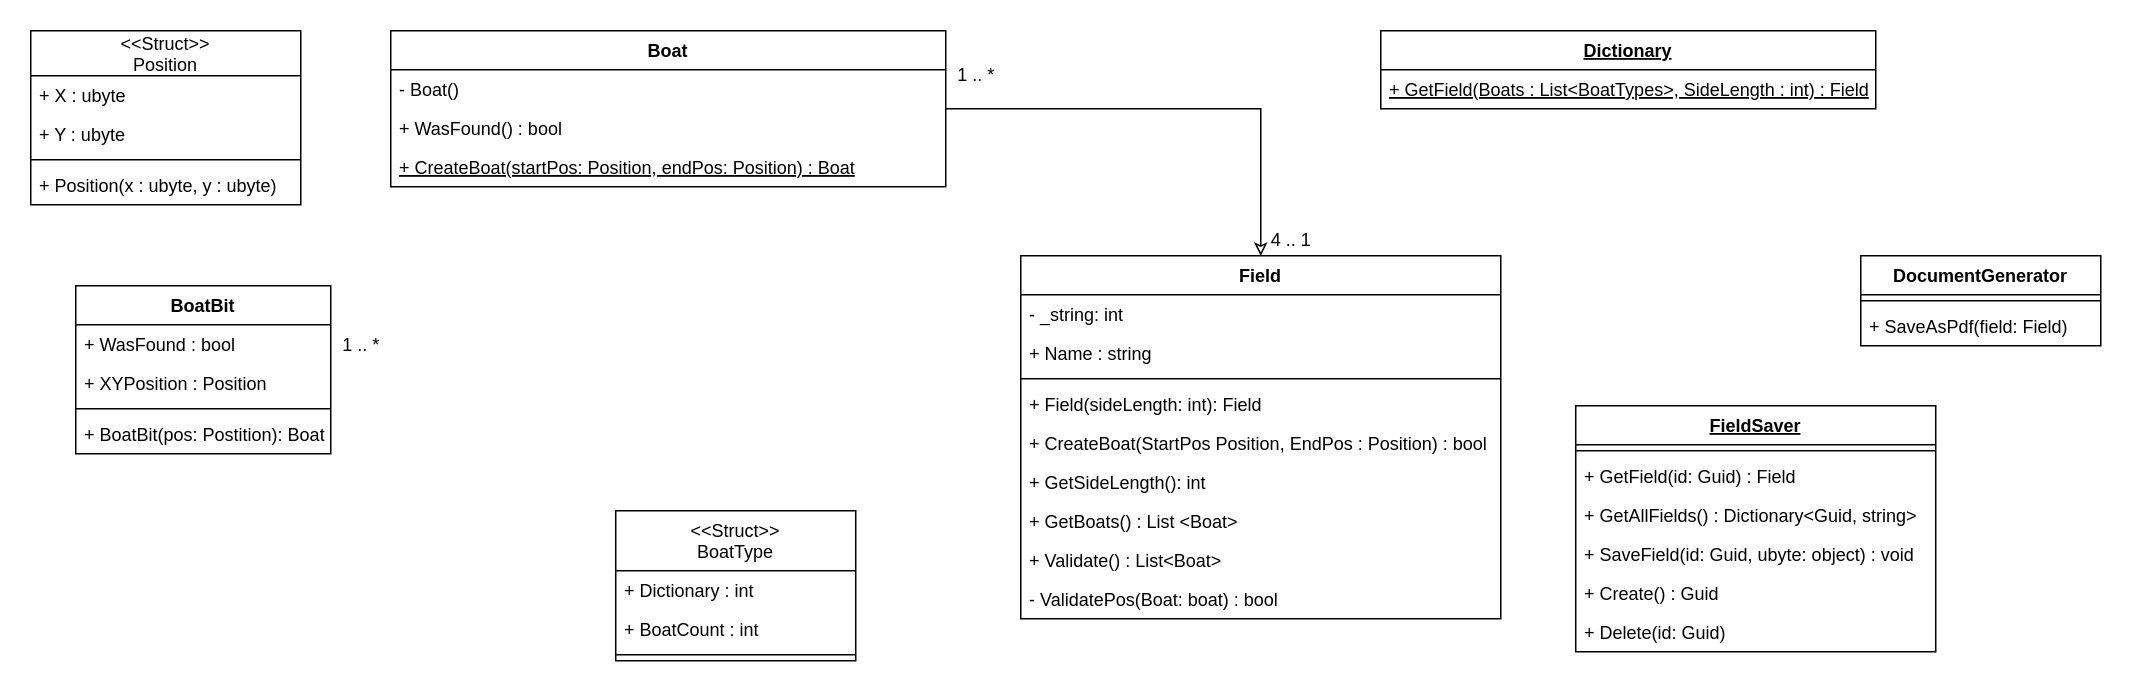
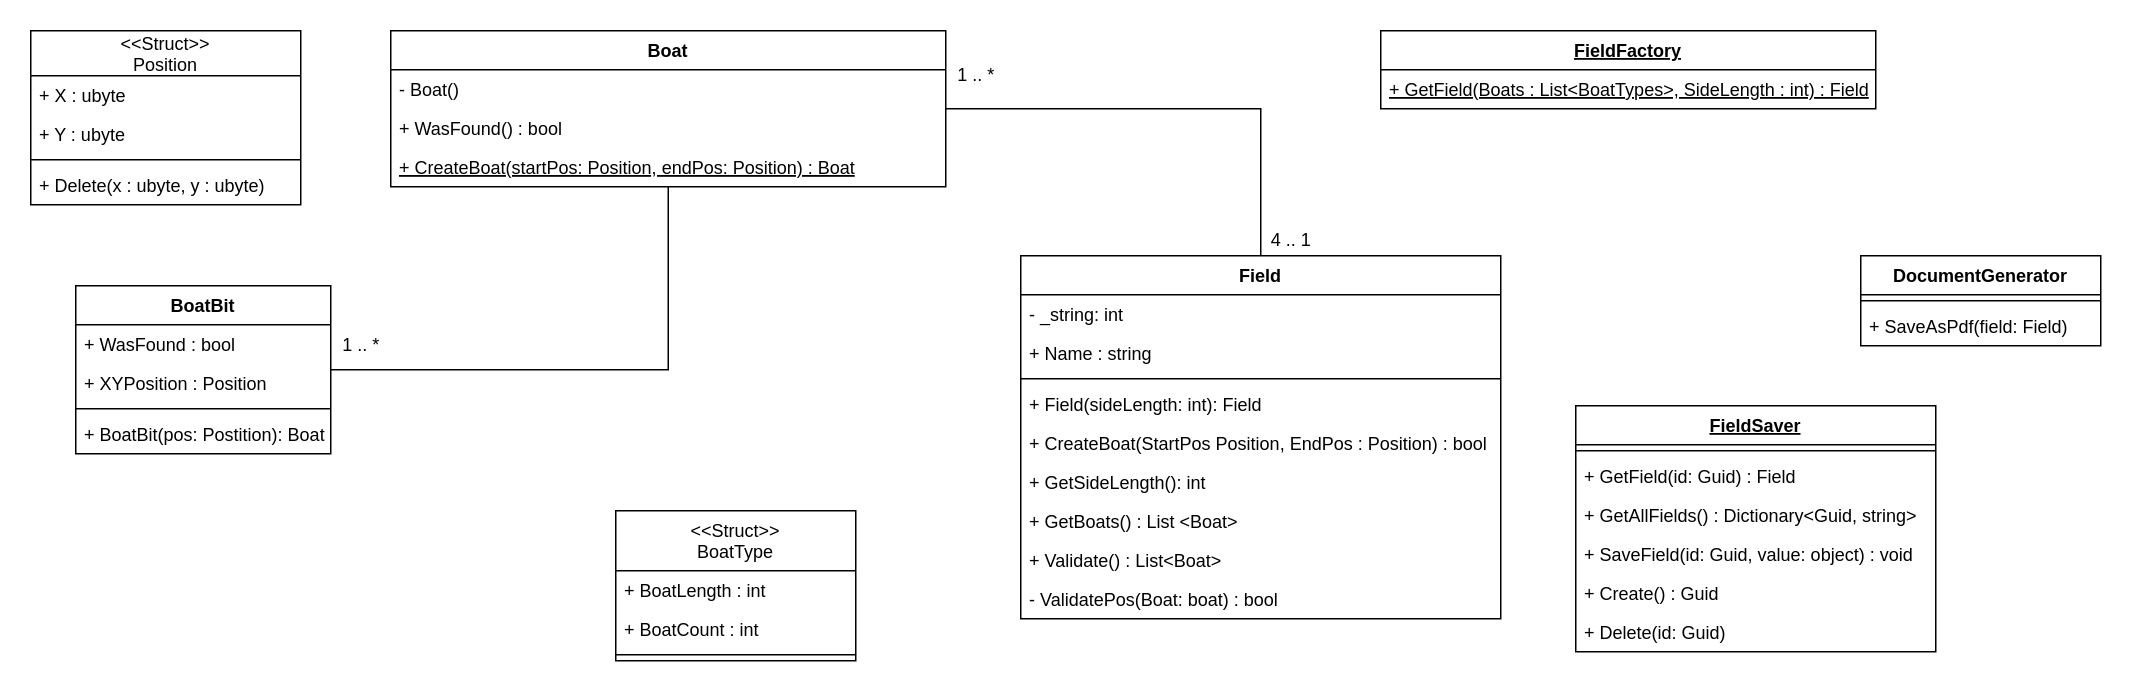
node "Dictionary": label "Dictionary" -> "FieldFactory"
node "+ Position(x : ubyte, y : ubyte)": label "+ Position(x : ubyte, y : ubyte)" -> "+ Delete(x : ubyte, y : ubyte)"
edge "Boat" -> "Field": arrowhead classic -> none
edge "Boat" -- "BoatBit": added
node "+ SaveField(id: Guid, ubyte: object) : void": label "+ SaveField(id: Guid, ubyte: object) : void" -> "+ SaveField(id: Guid, value: object) : void"
node "+ Dictionary : int": label "+ Dictionary : int" -> "+ BoatLength : int"
